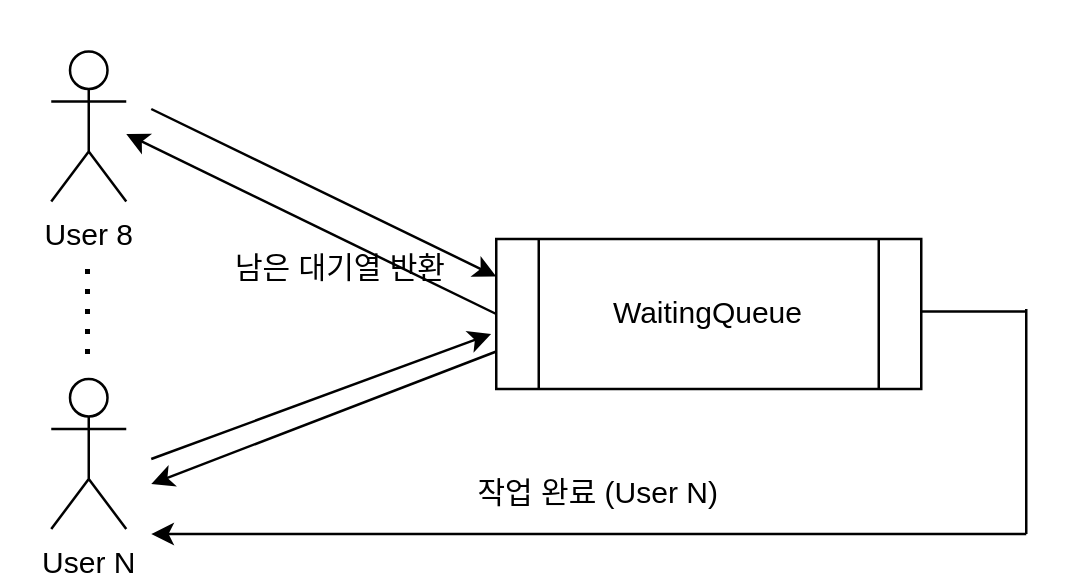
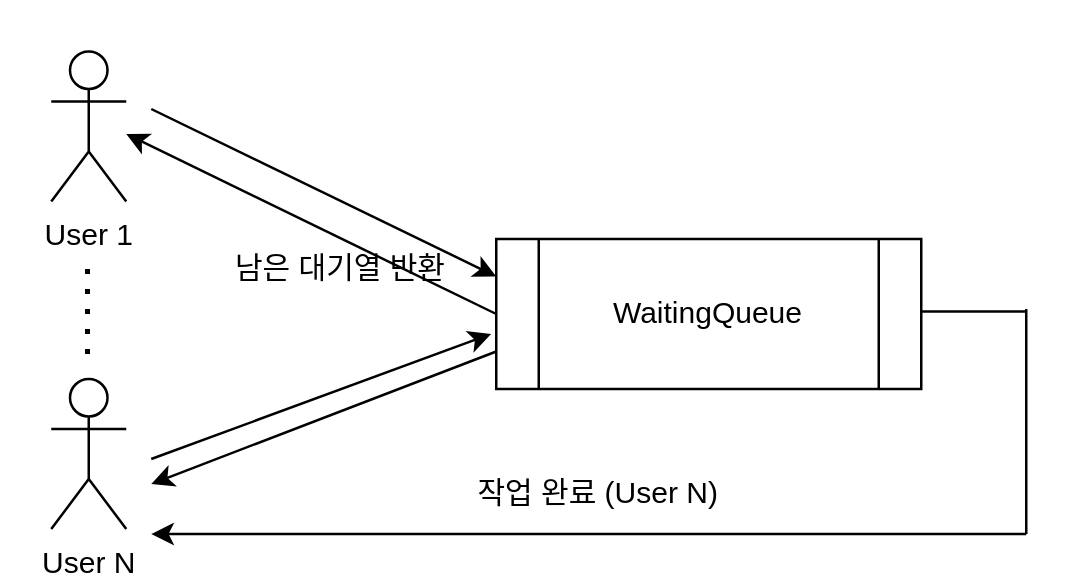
node "User 8": label "User 8" -> "User 1"
